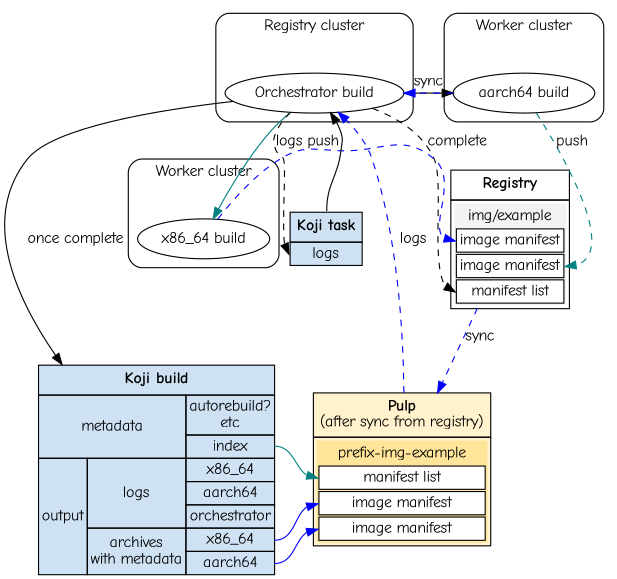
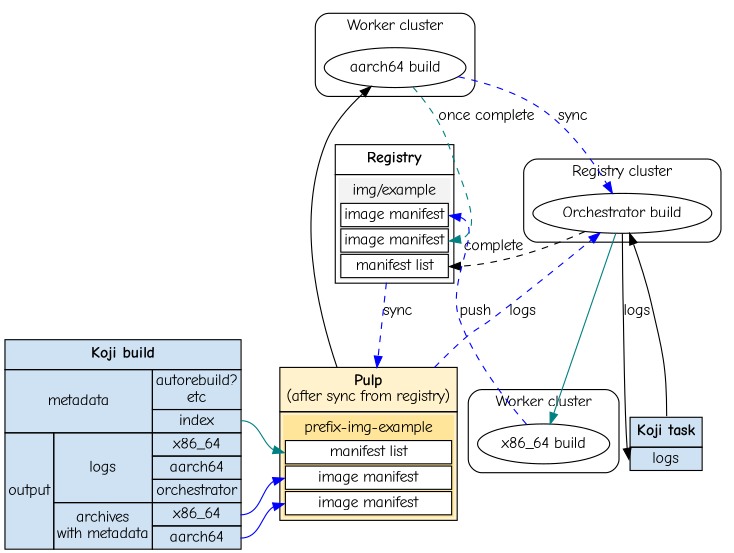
edge "Orchestrator build" -> "aarch64 build": now "Pulp" -> "aarch64 build"
edge "aarch64 build" -> "Registry": label "push" -> "once complete"
edge "Orchestrator build" -> "Koji task": style dashed -> solid
edge "Orchestrator build" -> "Koji build": removed, label "once complete"
